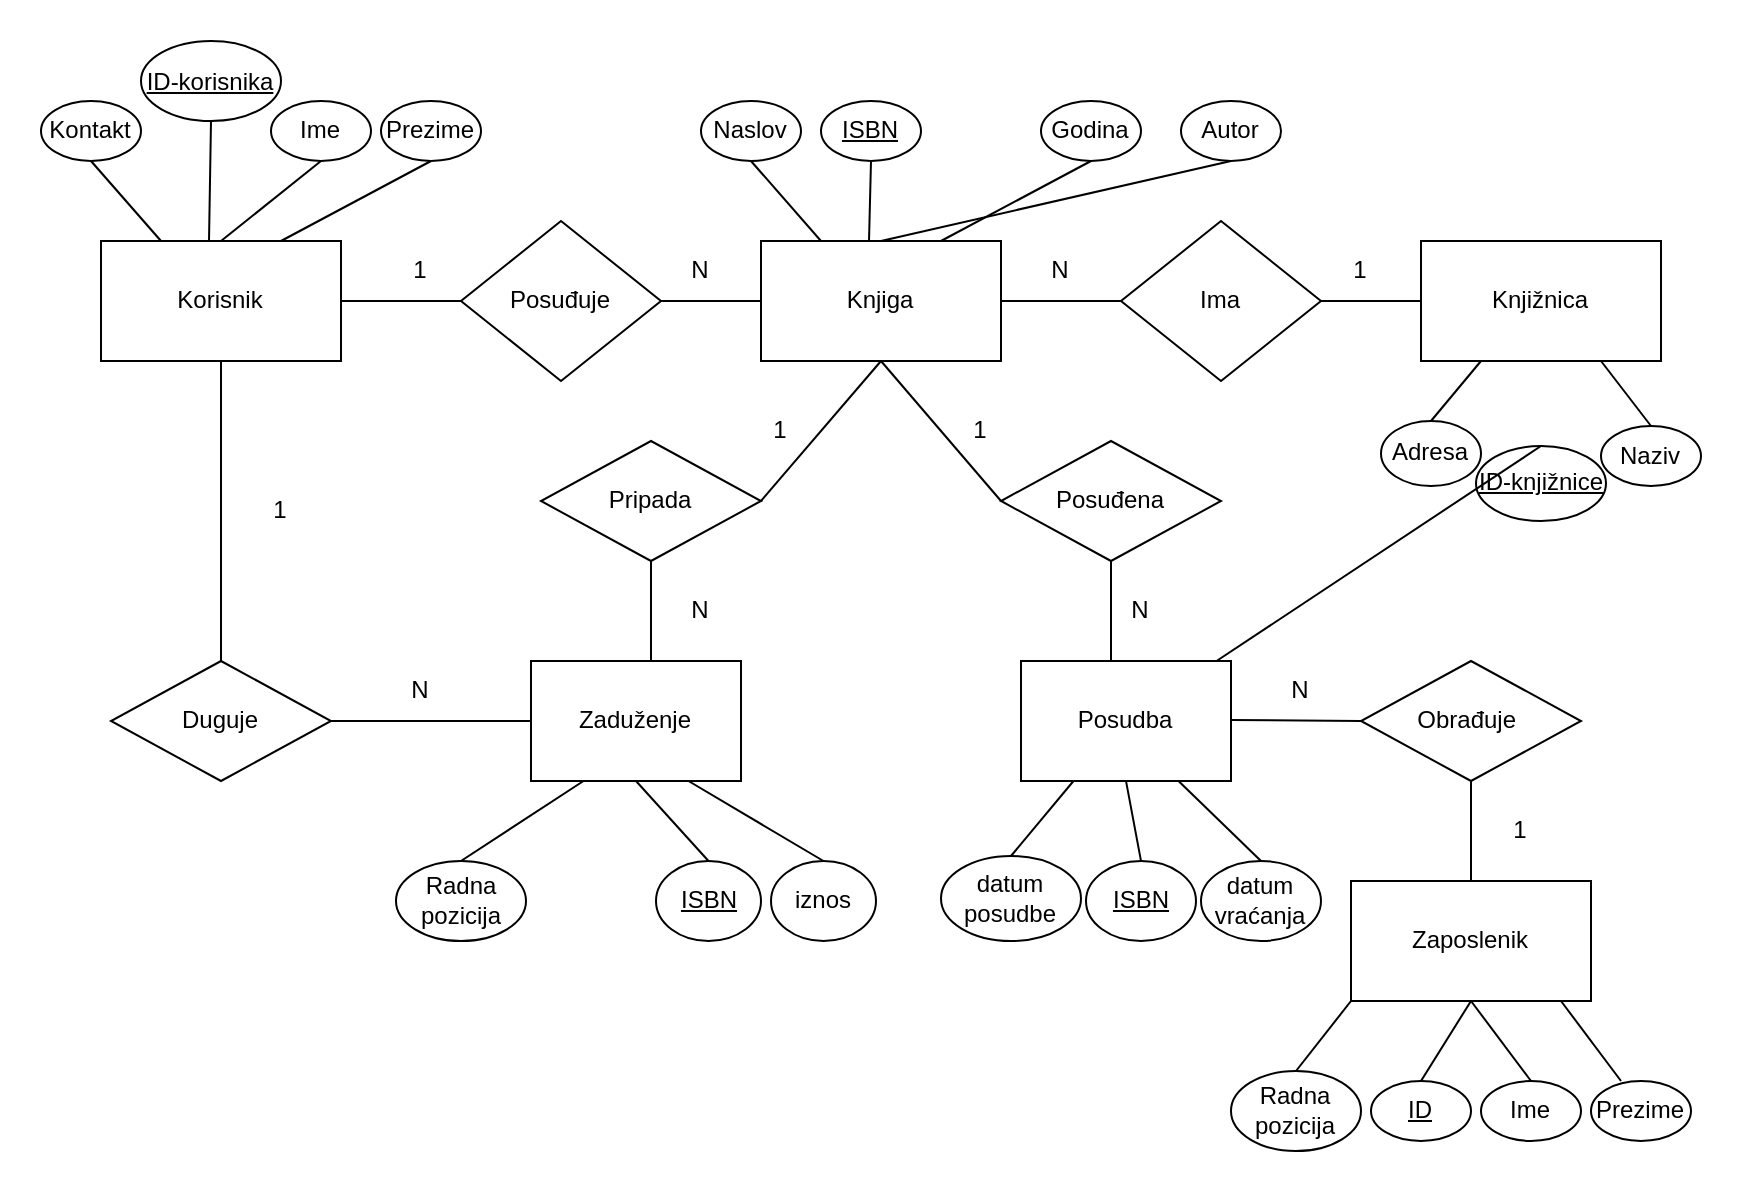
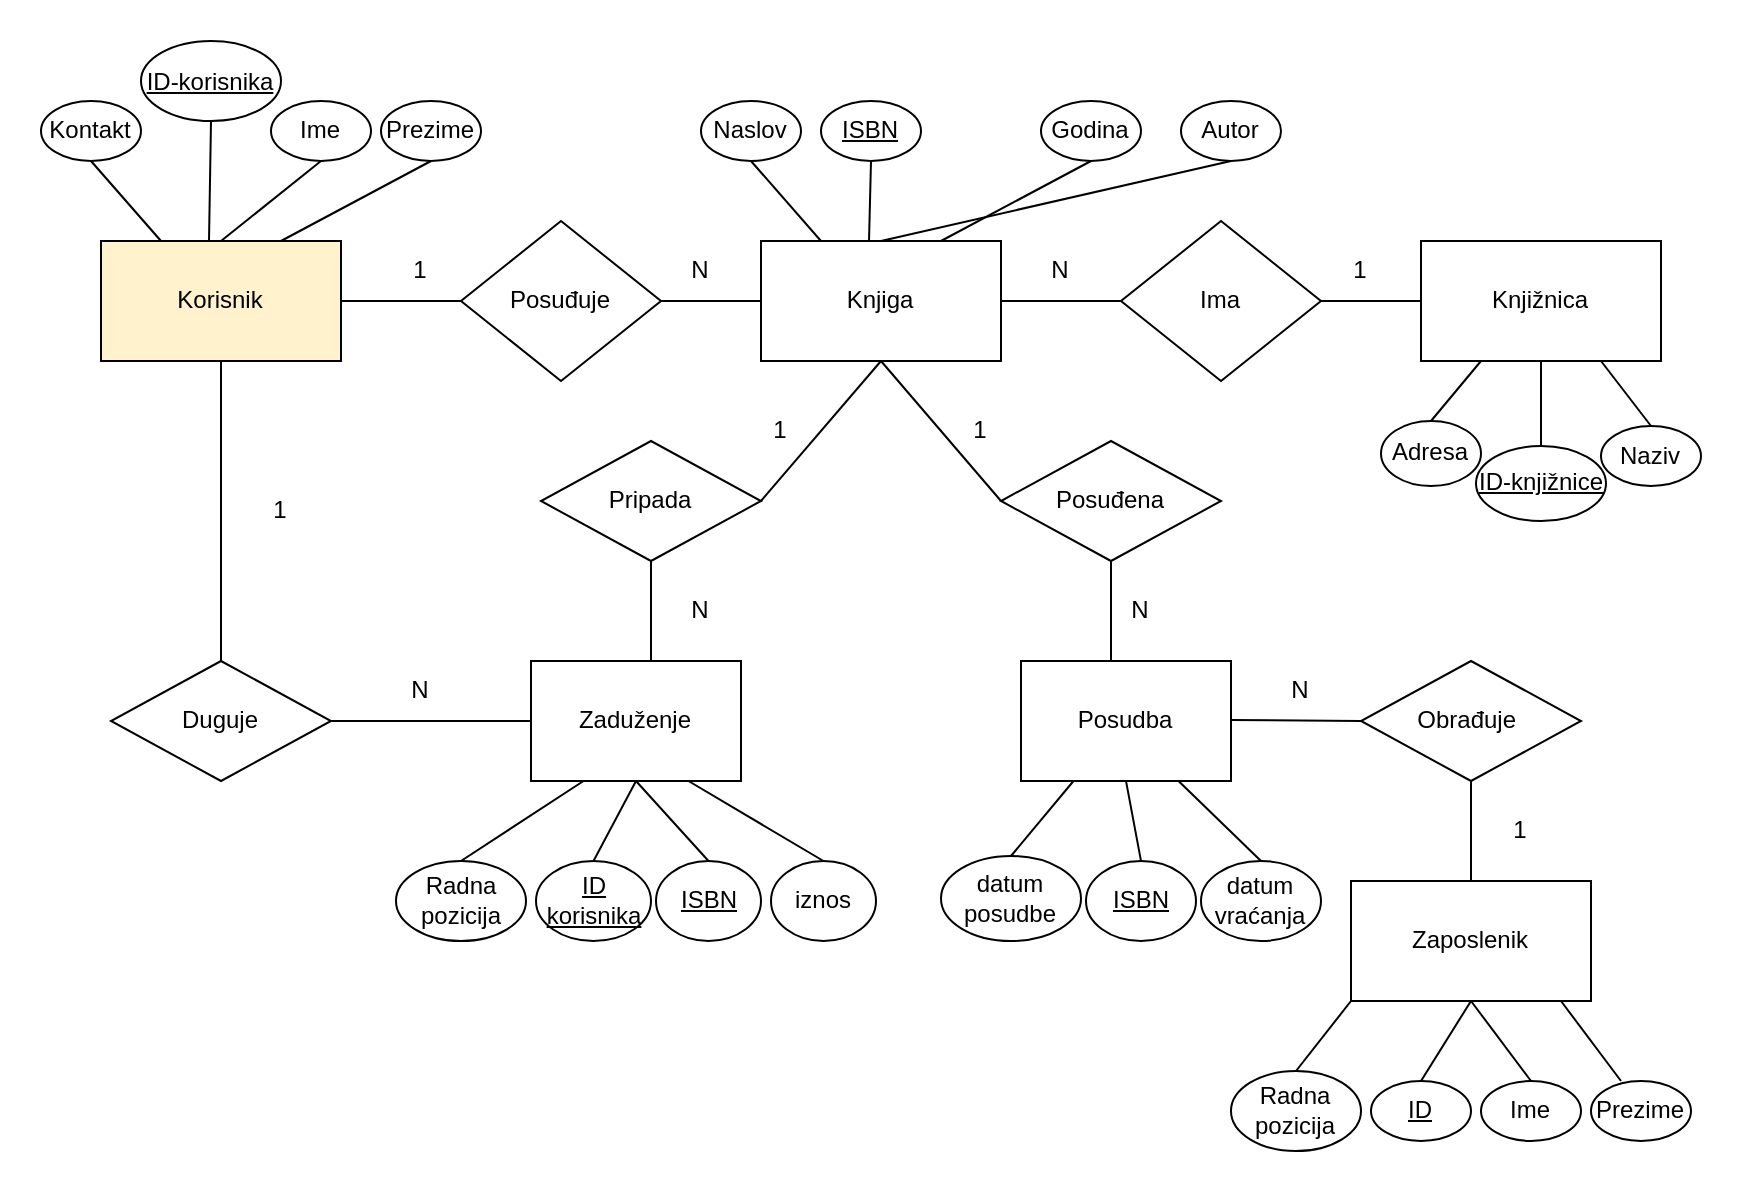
node "Korisnik": fillcolor #ffffff -> #fff2cc
edge "ID-knjižnice" -- "Posudba": now "ID-knjižnice" -- "Knjižnica"
edge "Zaduženje" -- "ID korisnika": added
node "ID korisnika": added
